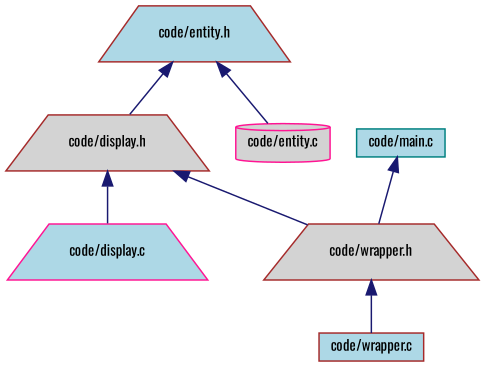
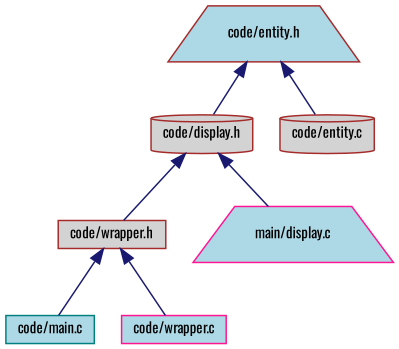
node "code/display.h": shape trapezium -> cylinder
node "code/entity.c": color deeppink -> brown
edge "code/wrapper.h" -> "code/main.c": reversed
node "code/display.c": label "code/display.c" -> "main/display.c"
node "code/wrapper.h": shape trapezium -> box
node "code/wrapper.c": color brown -> deeppink
